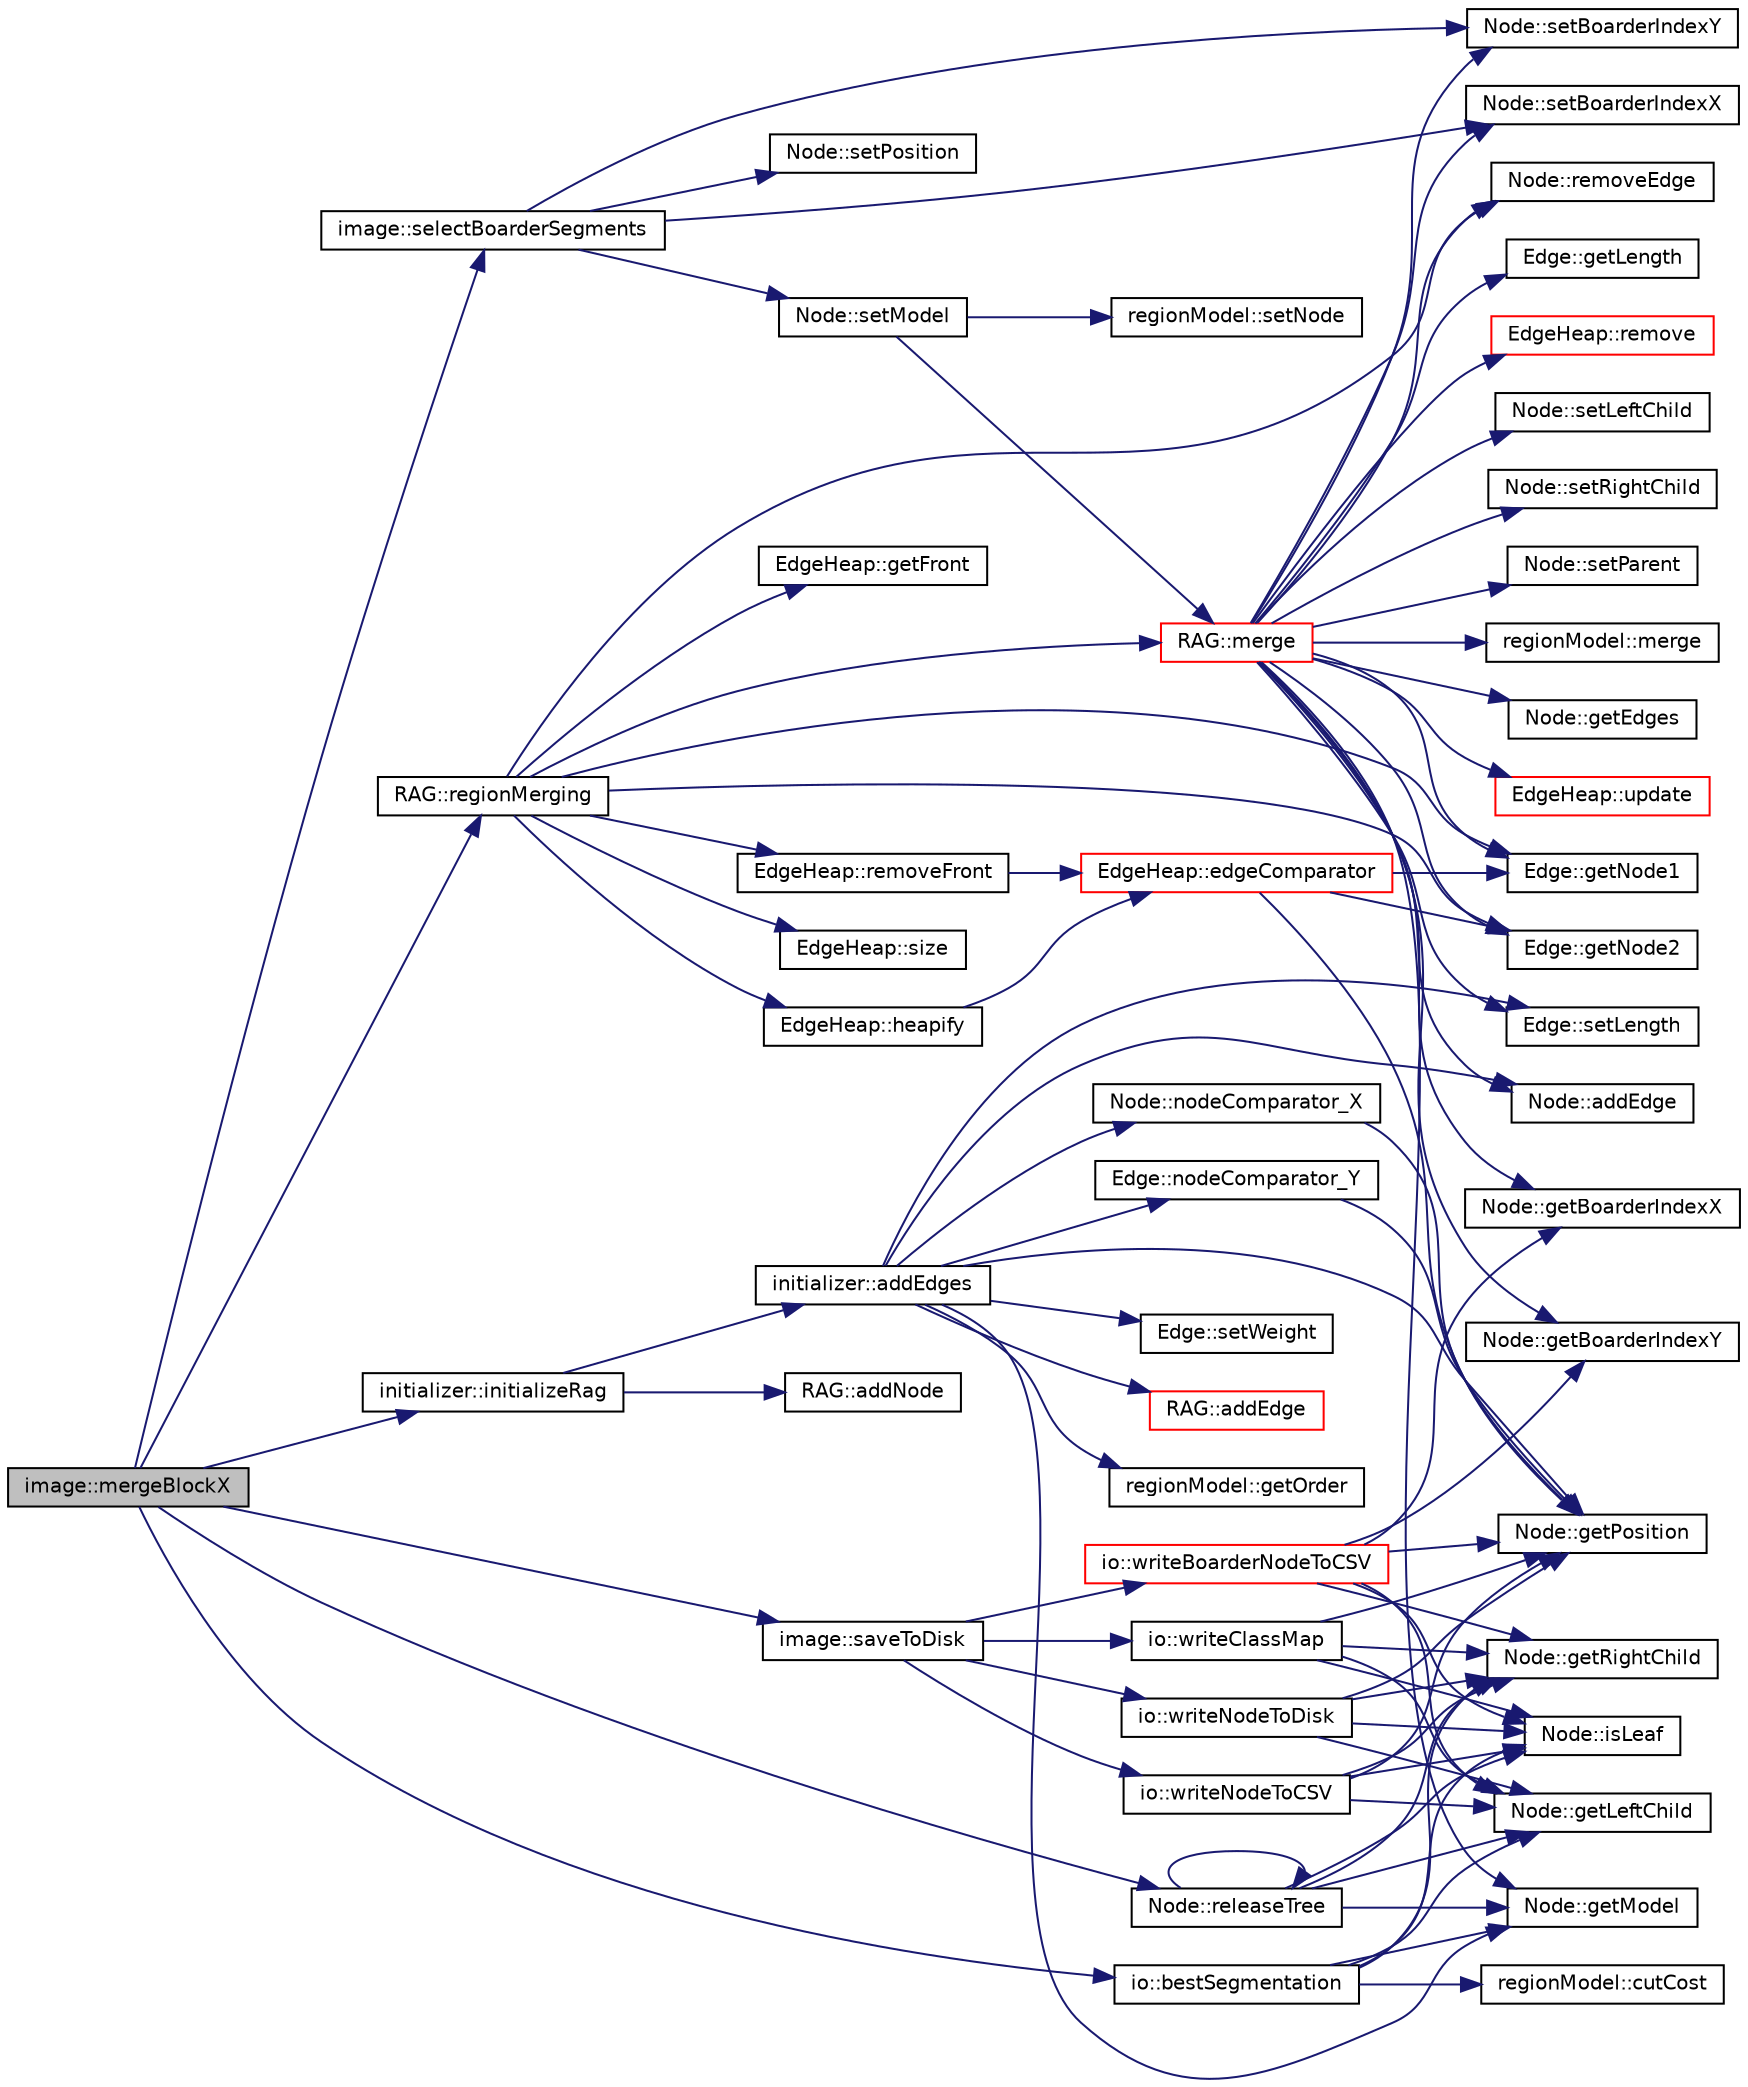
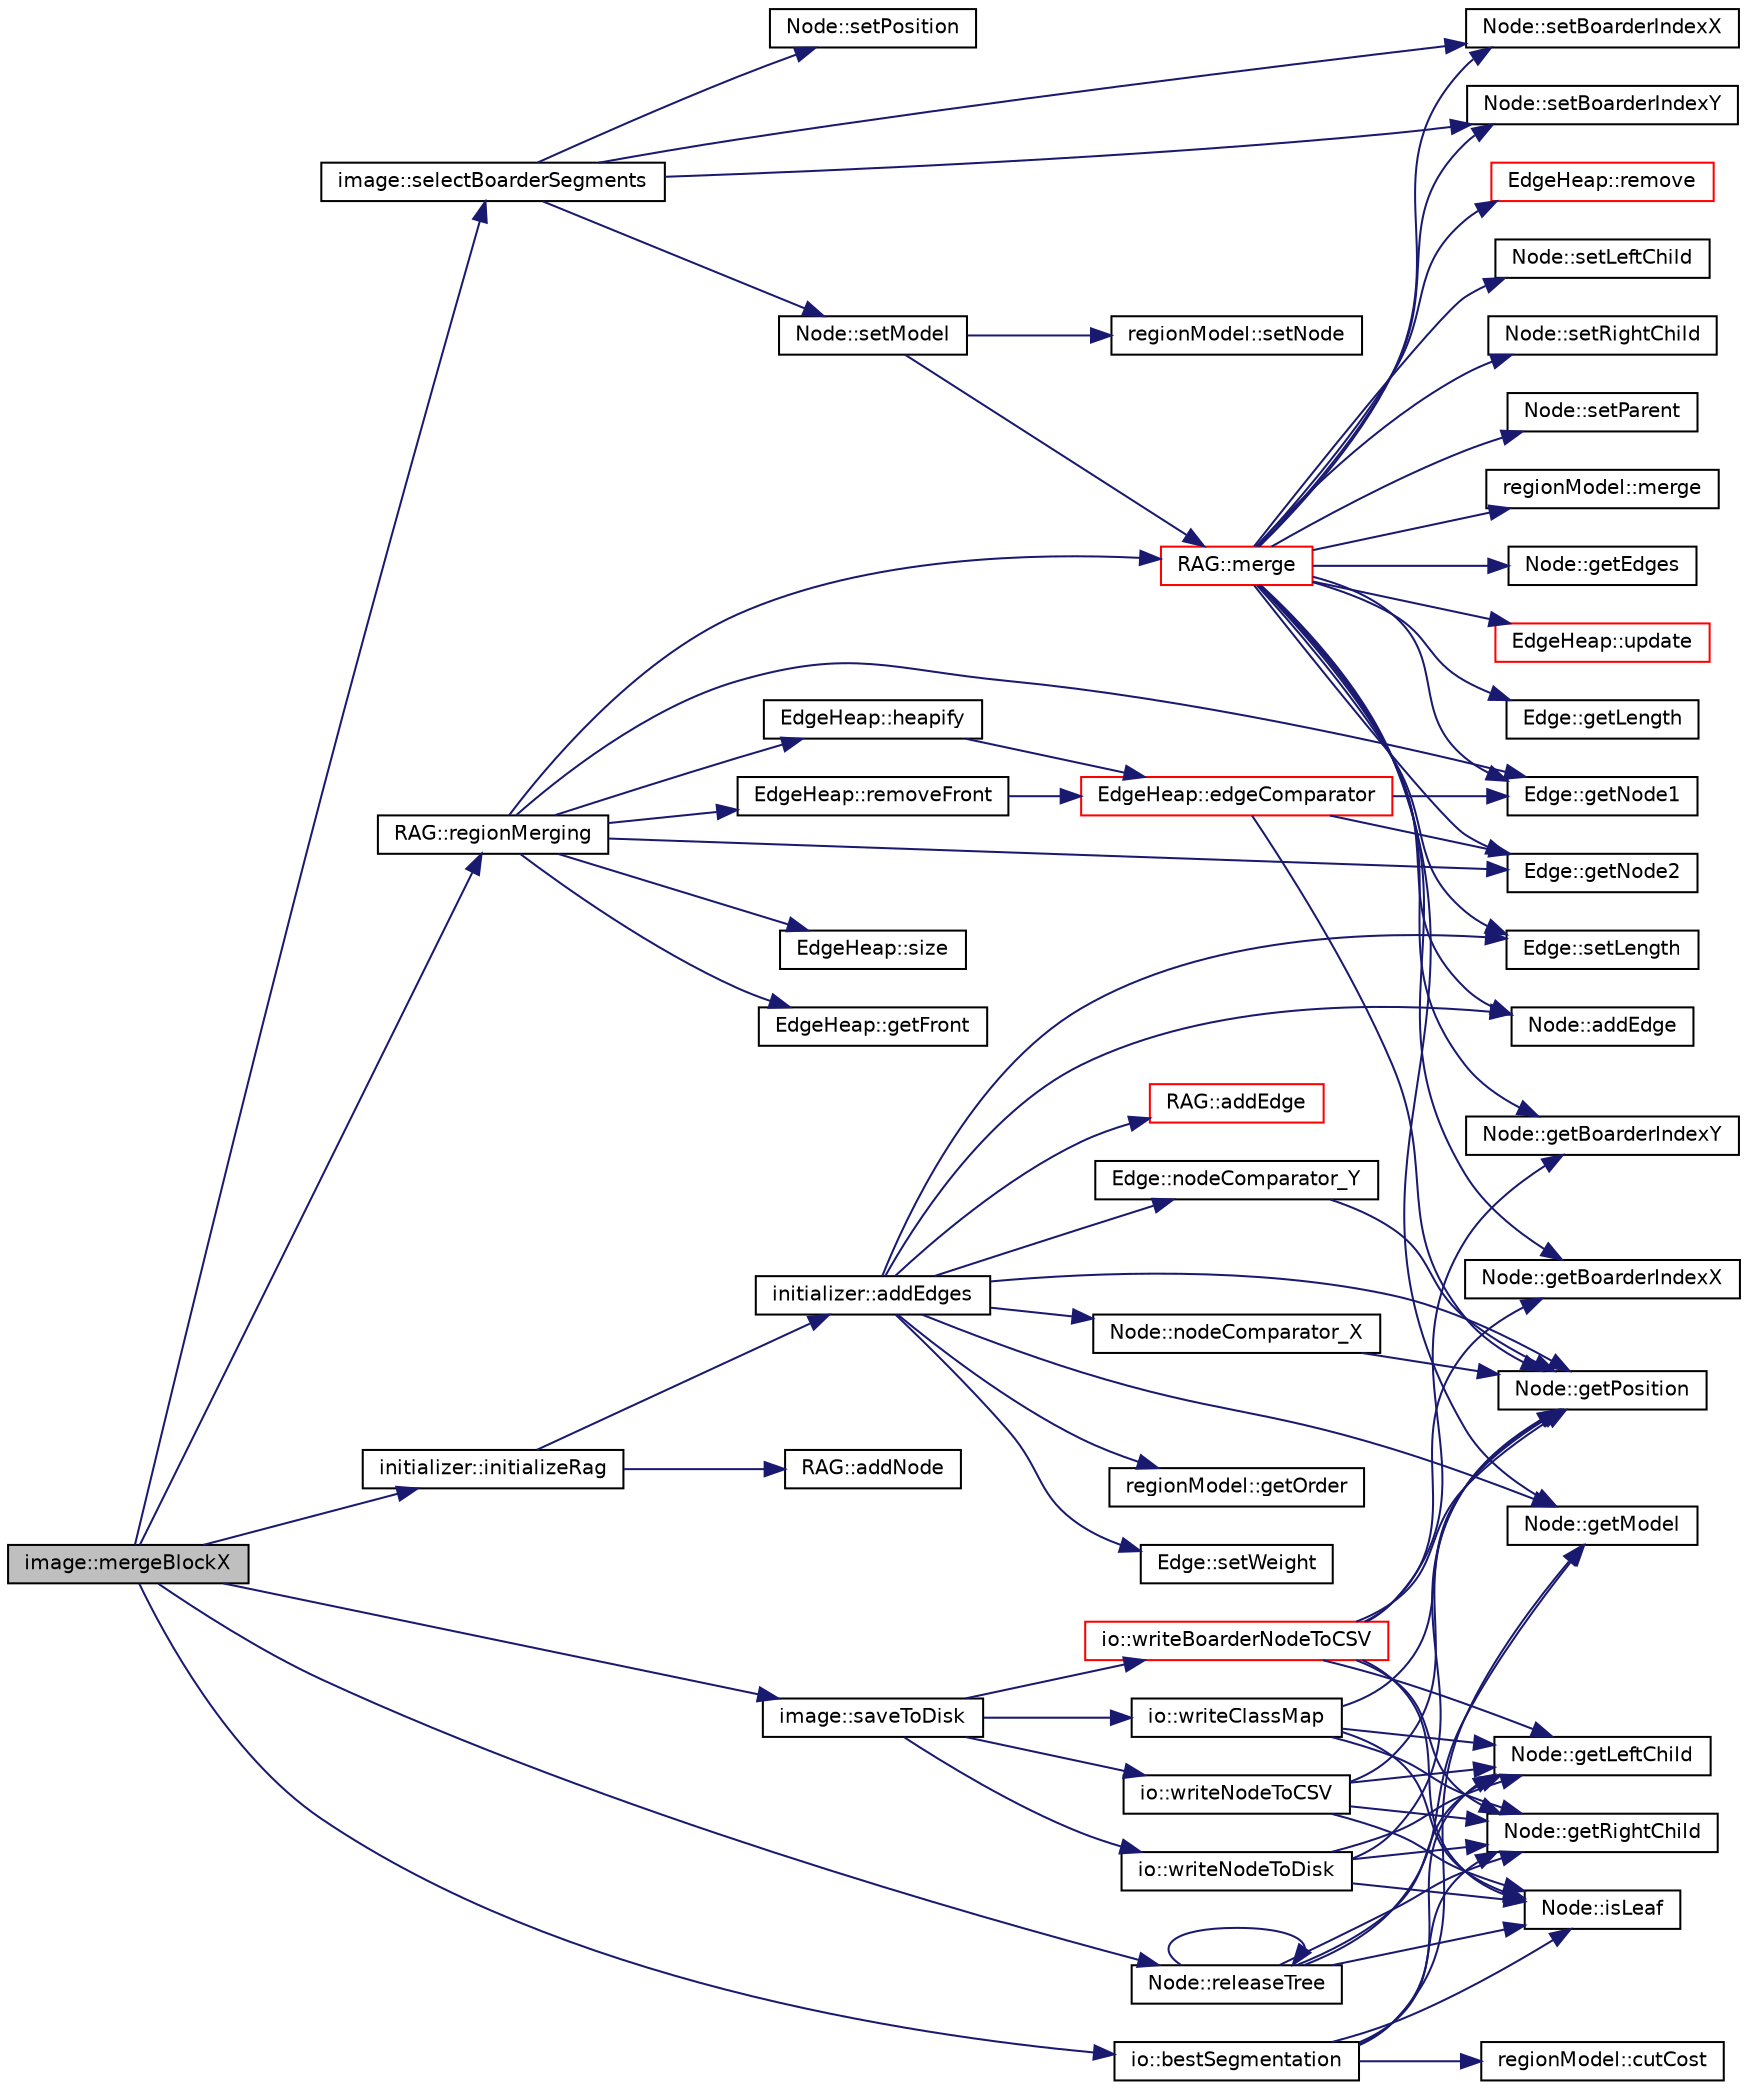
node "Node::removeEdge": removed
